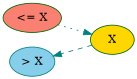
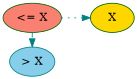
edge "X" -> "> X": now "<= X" -> "> X"
